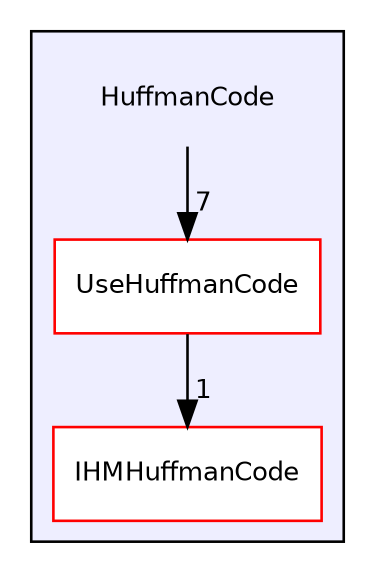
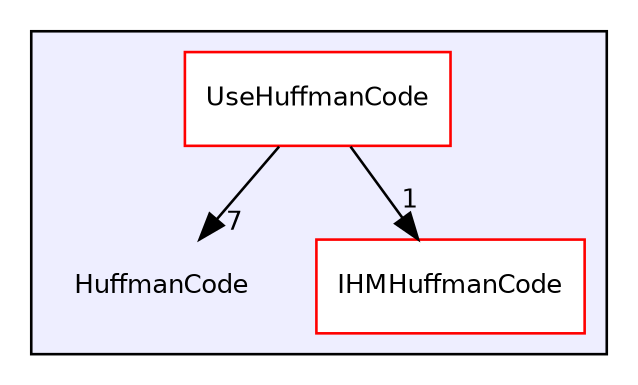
edge "HuffmanCode" -> "UseHuffmanCode": reversed
